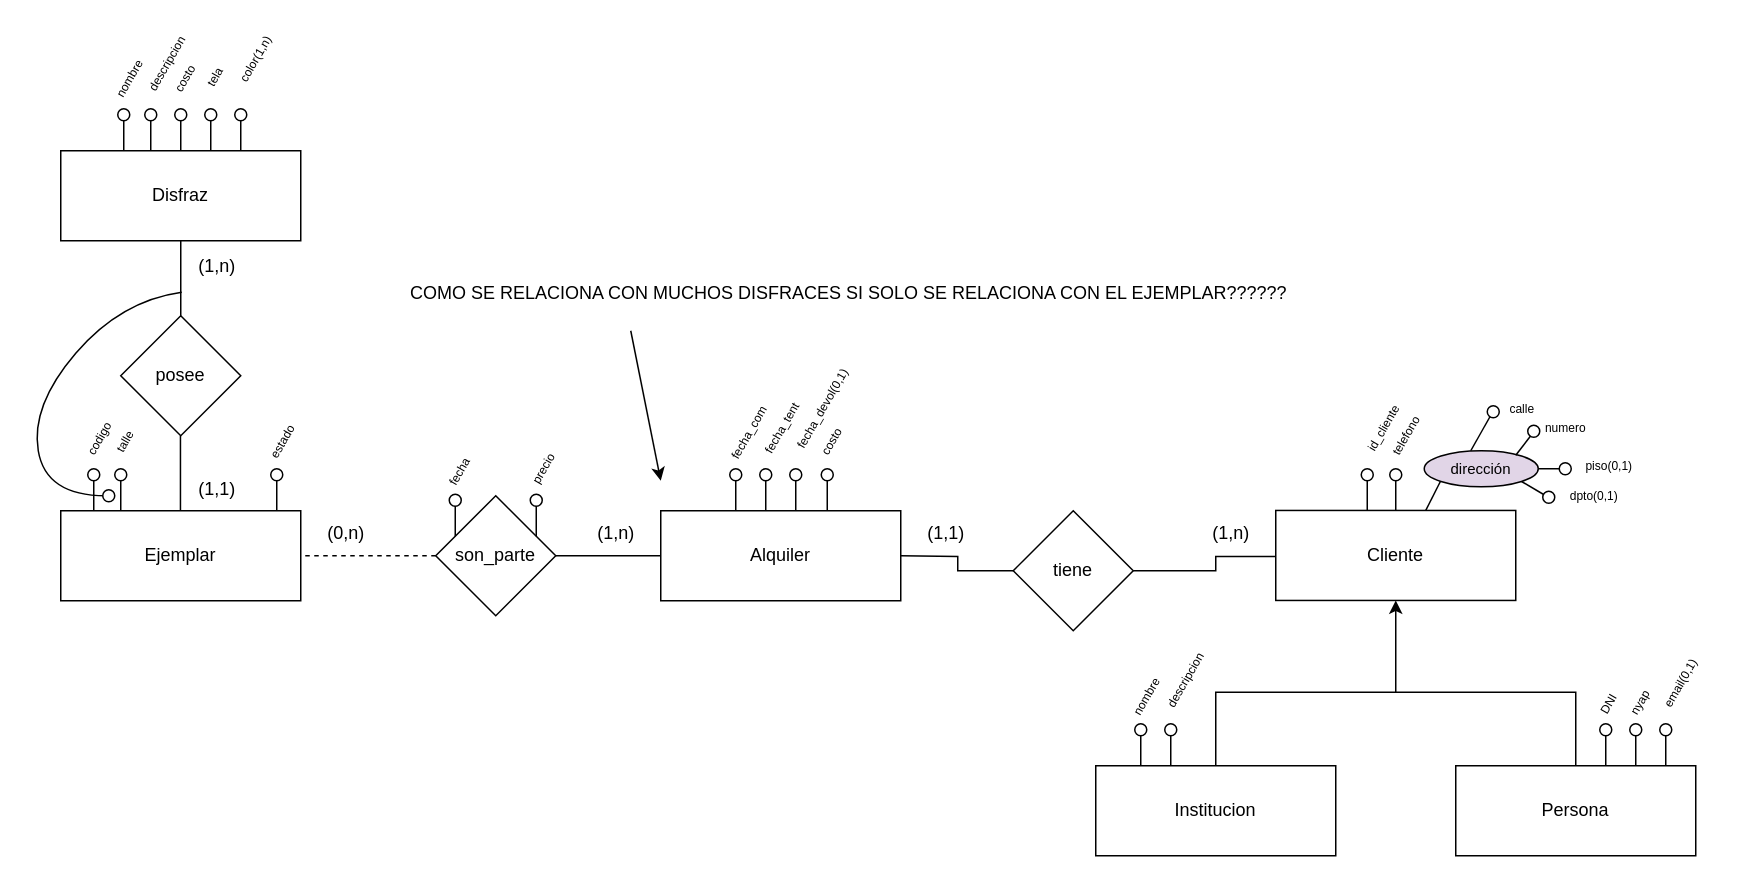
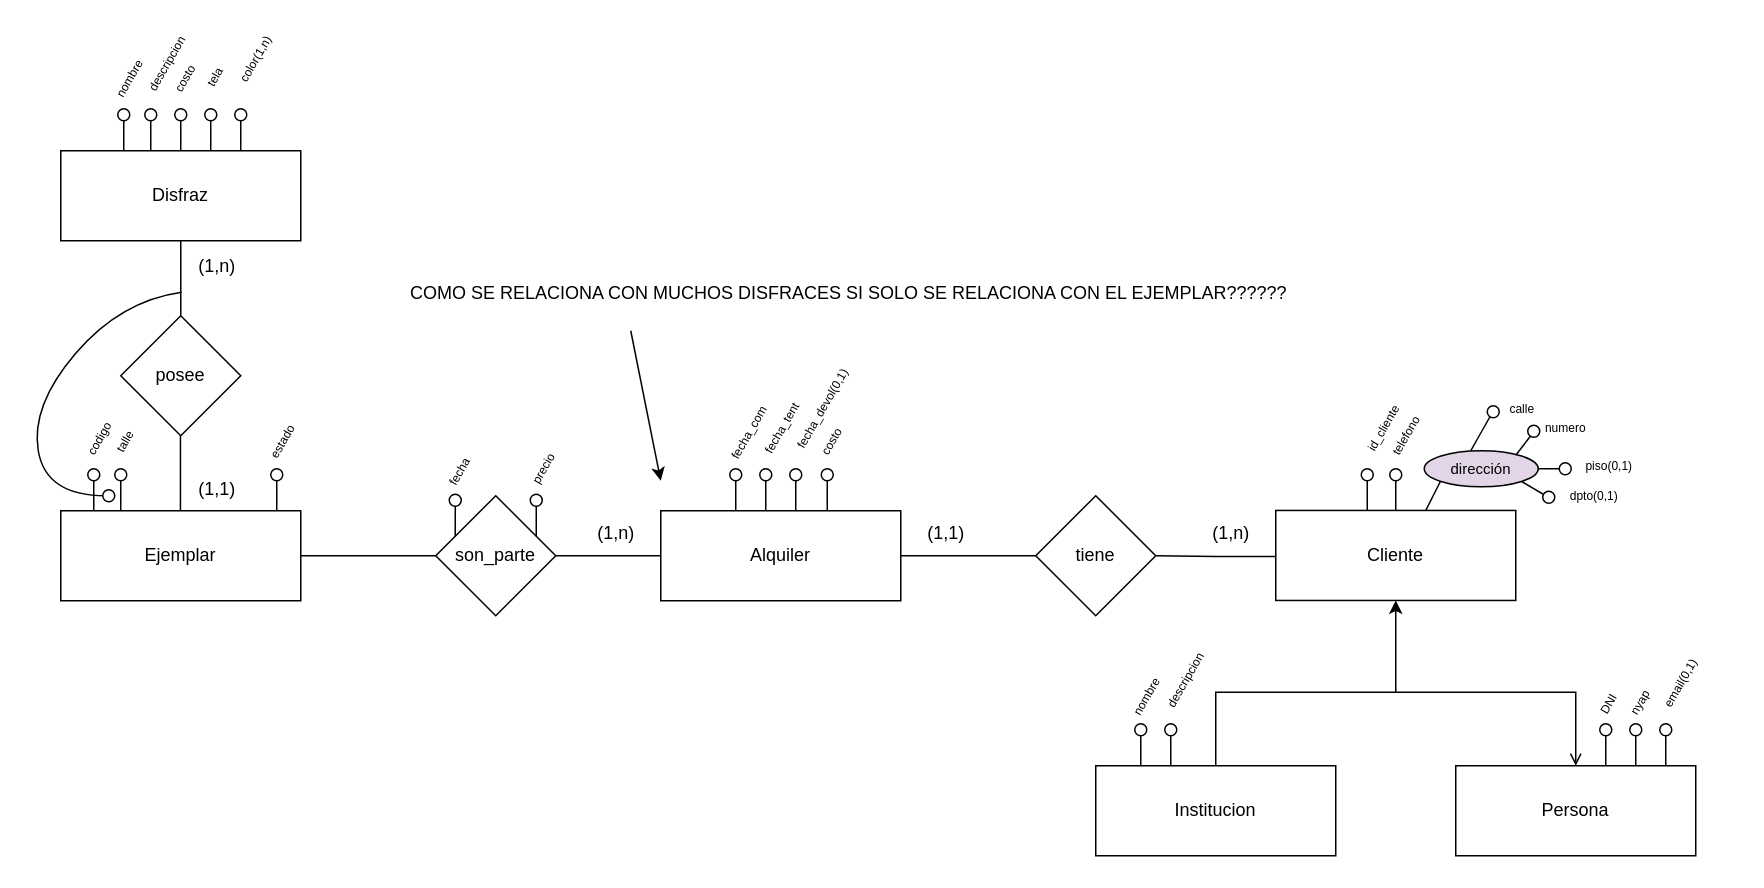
node "(0,n)": removed
edge "Ejemplar" -- "son_parte": style dashed -> solid
node "tiene": moved (1073, 571) -> (1096, 556)
edge "Institucion" -- "Persona": arrowhead none -> open
